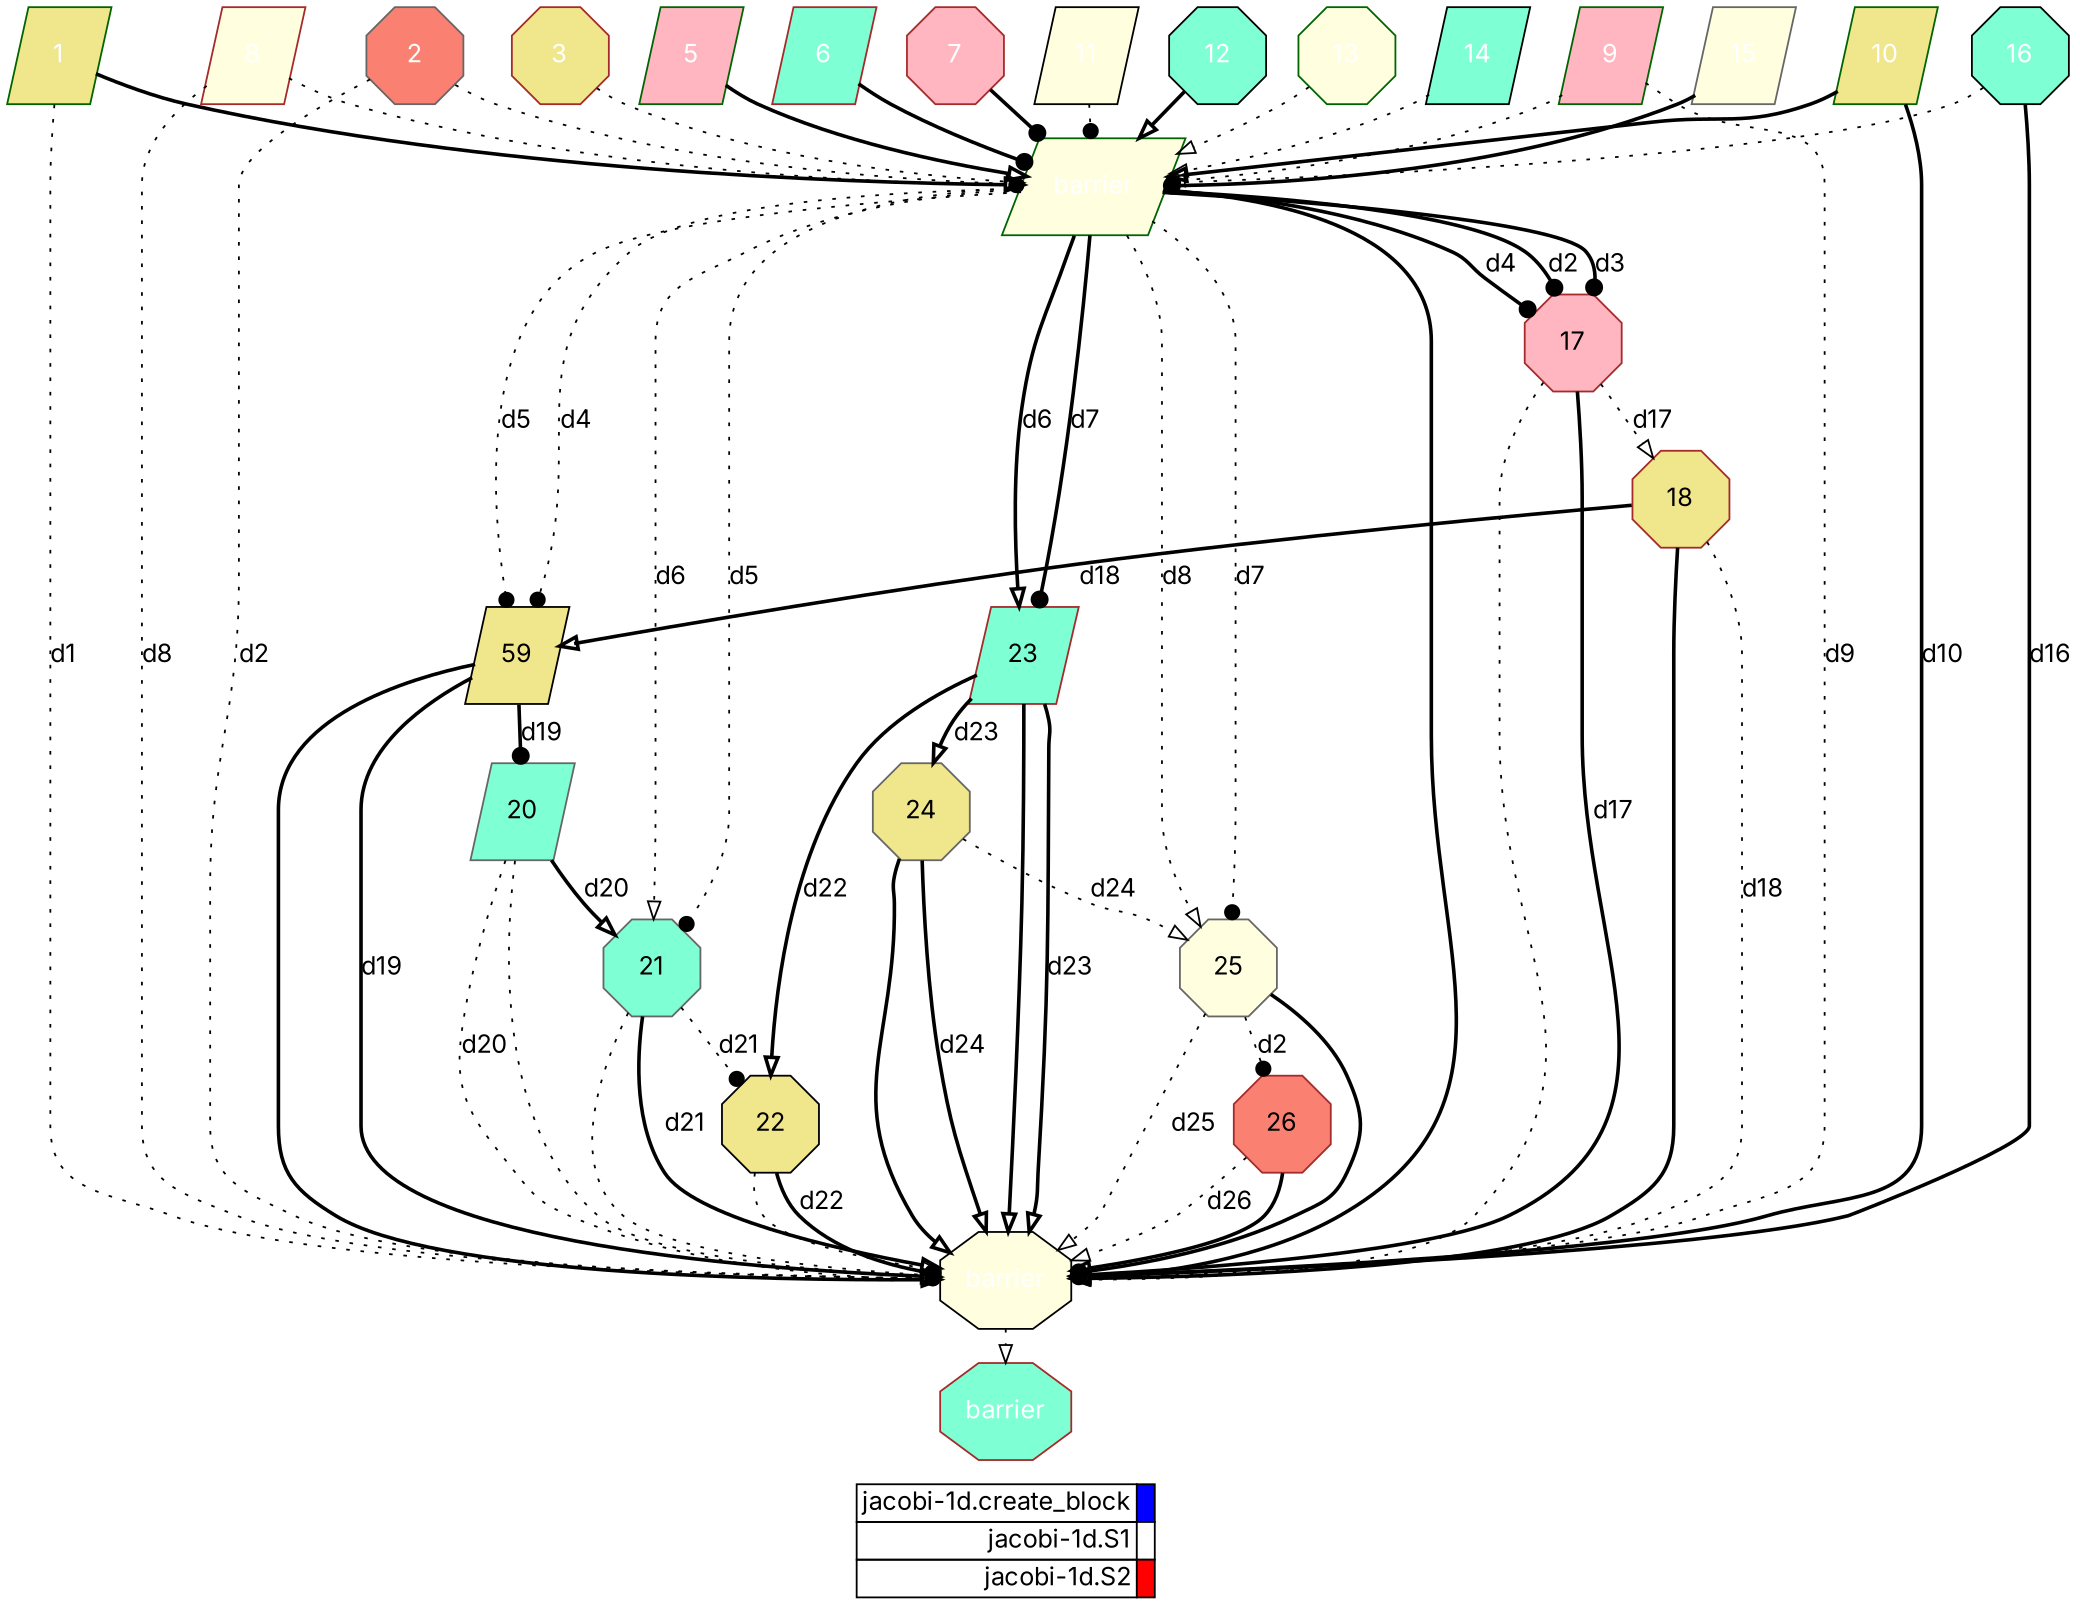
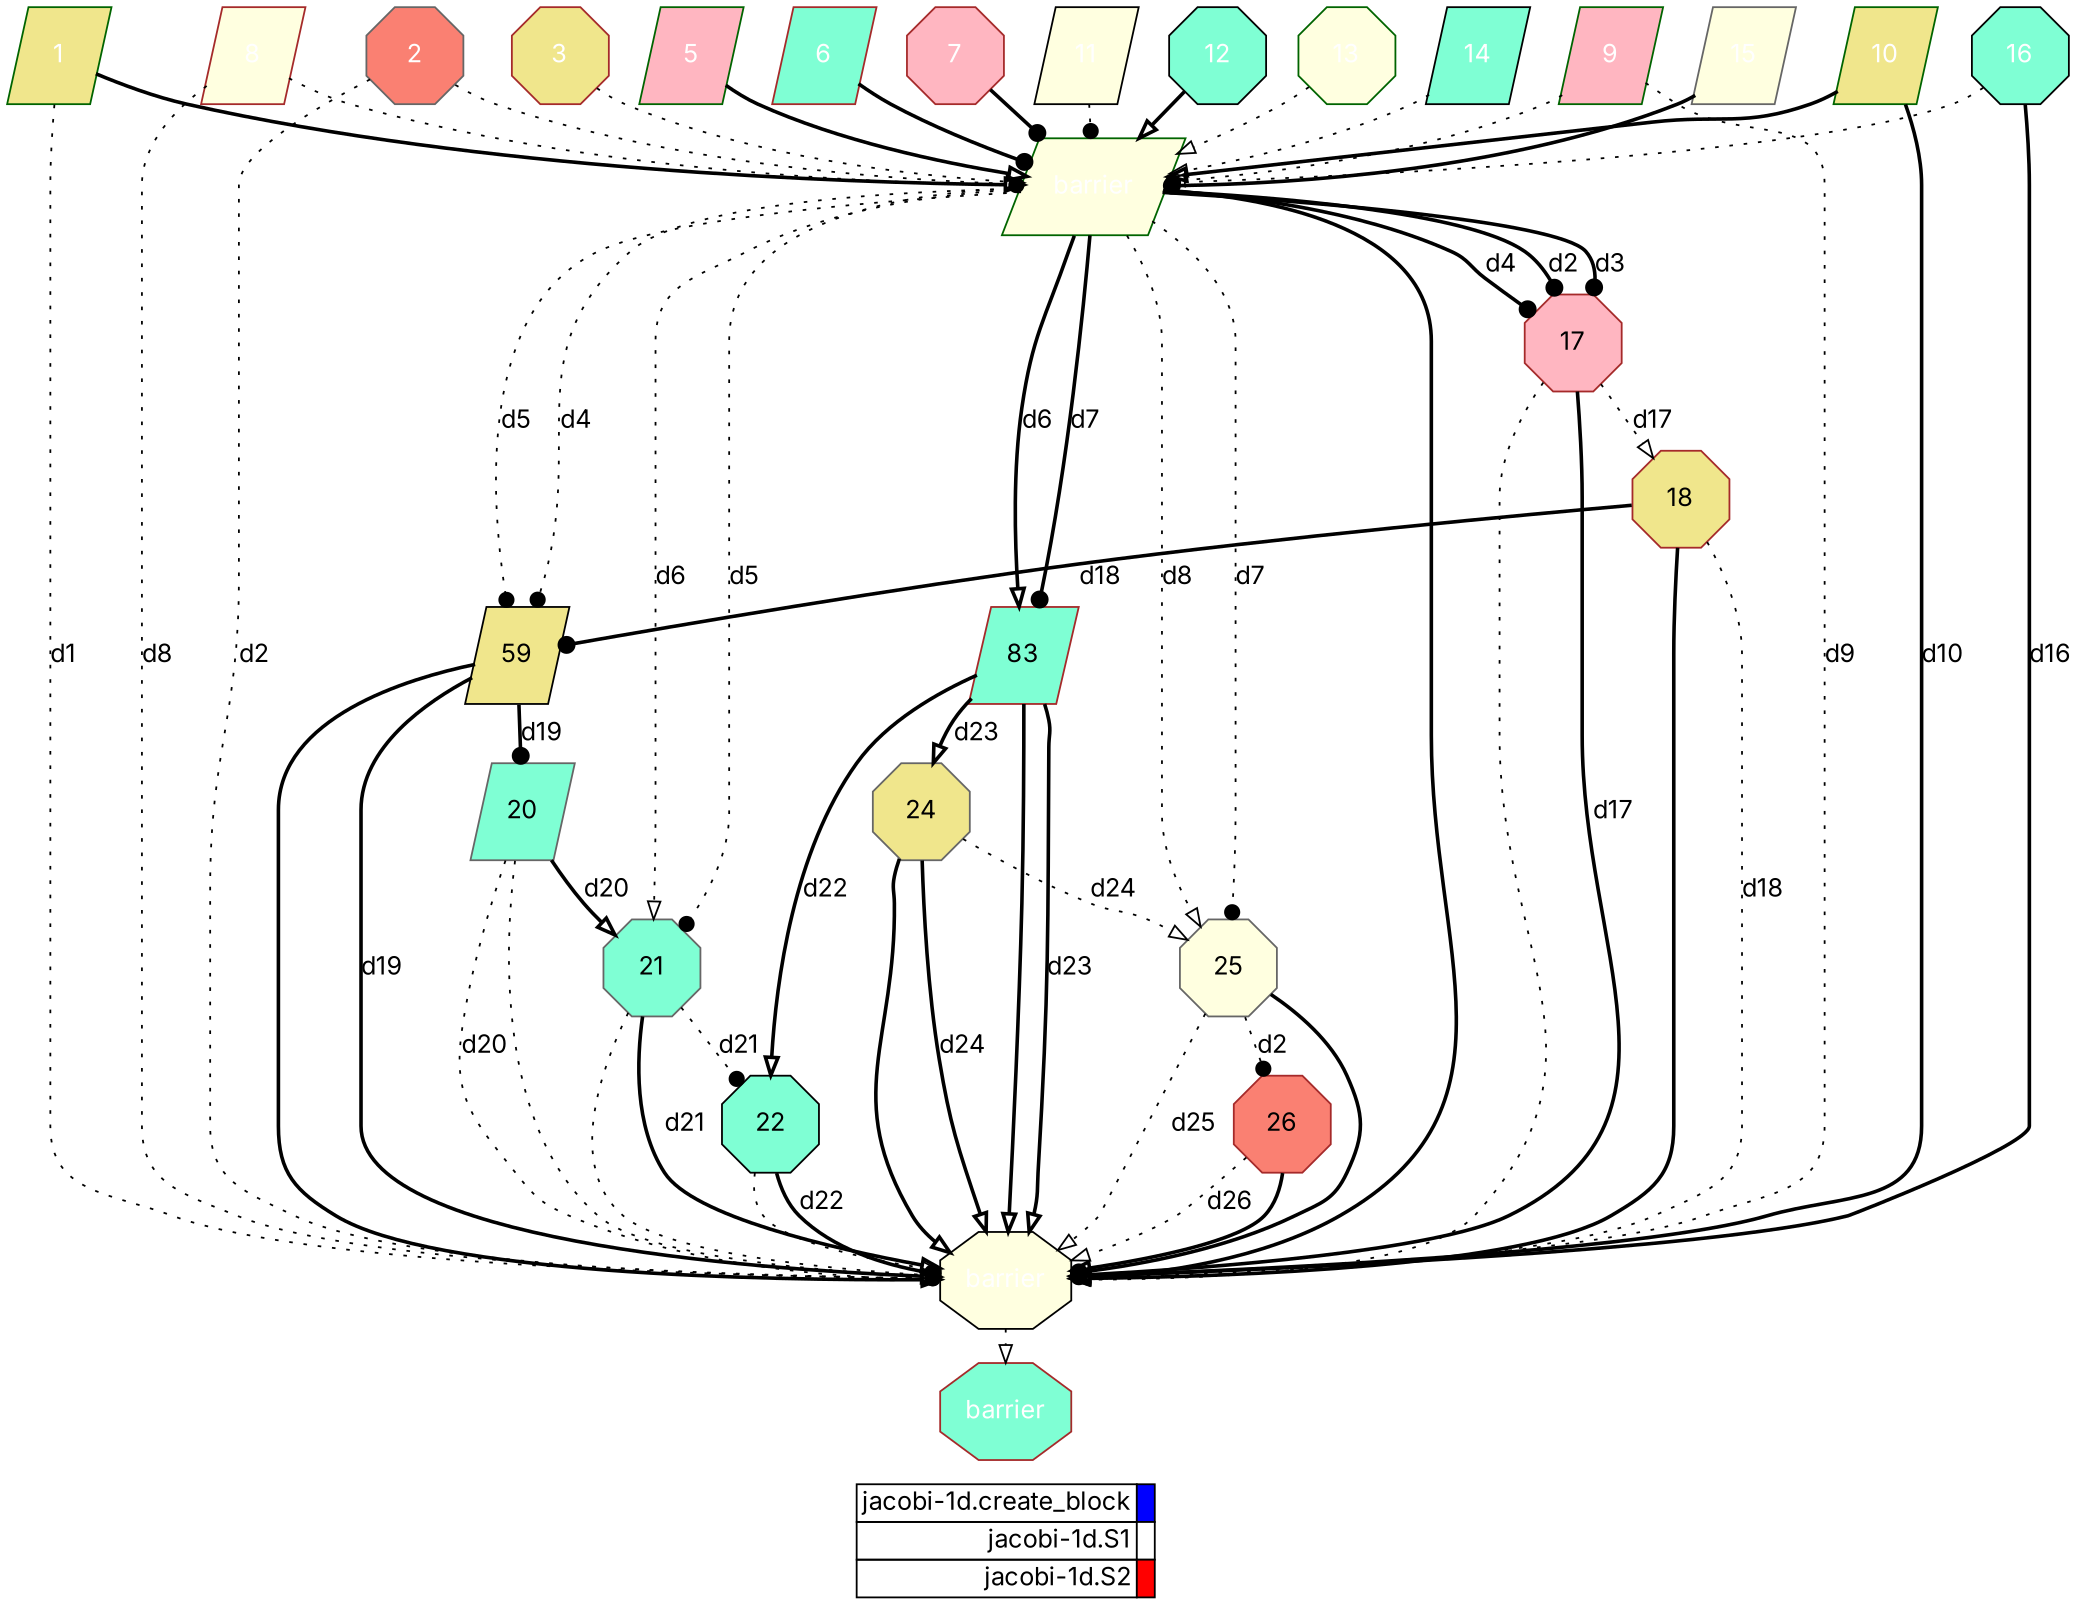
edge "18" -> "59": arrowhead onormal -> dot
node "23": label "23" -> "83"
node "22": fillcolor khaki -> aquamarine
